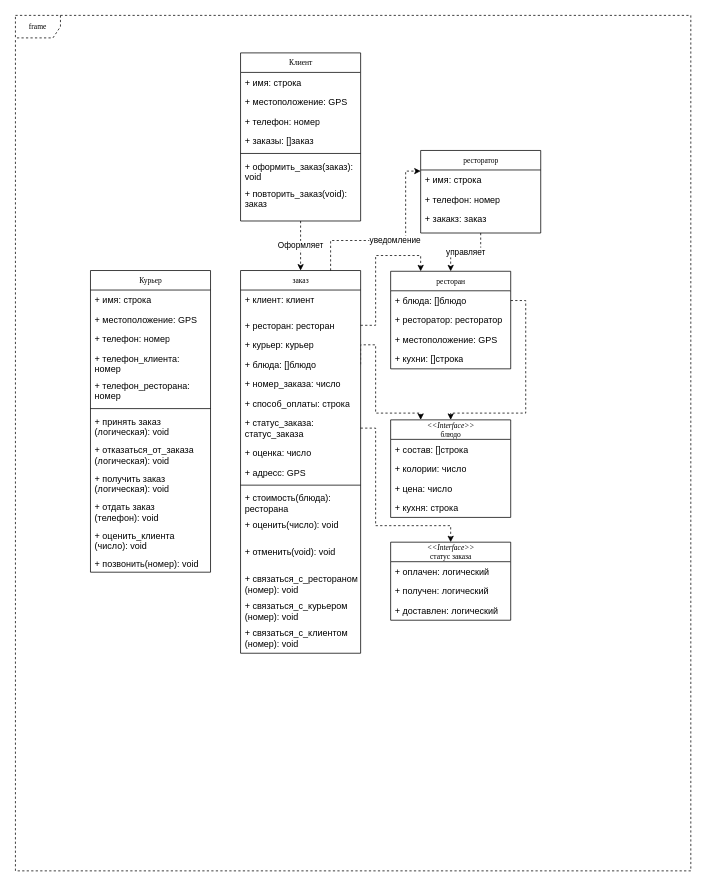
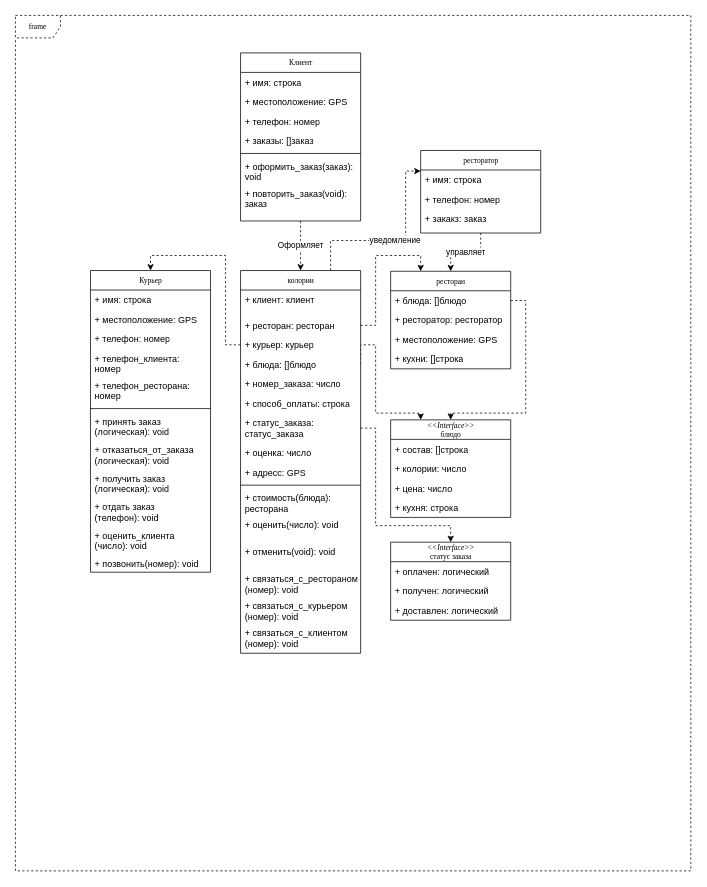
edge "+ курьер: курьер" -> "Курьер": added
node "заказ": label "заказ" -> "колории"
